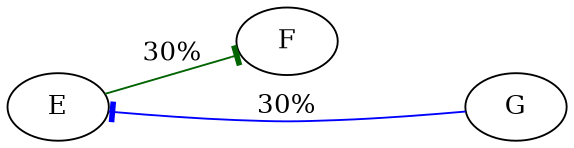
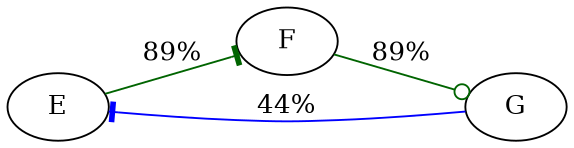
edge "E" -> "F": label "30%" -> "89%"
edge "F" -> "G": added, label "89%"
edge "G" -> "E": label "30%" -> "44%"
